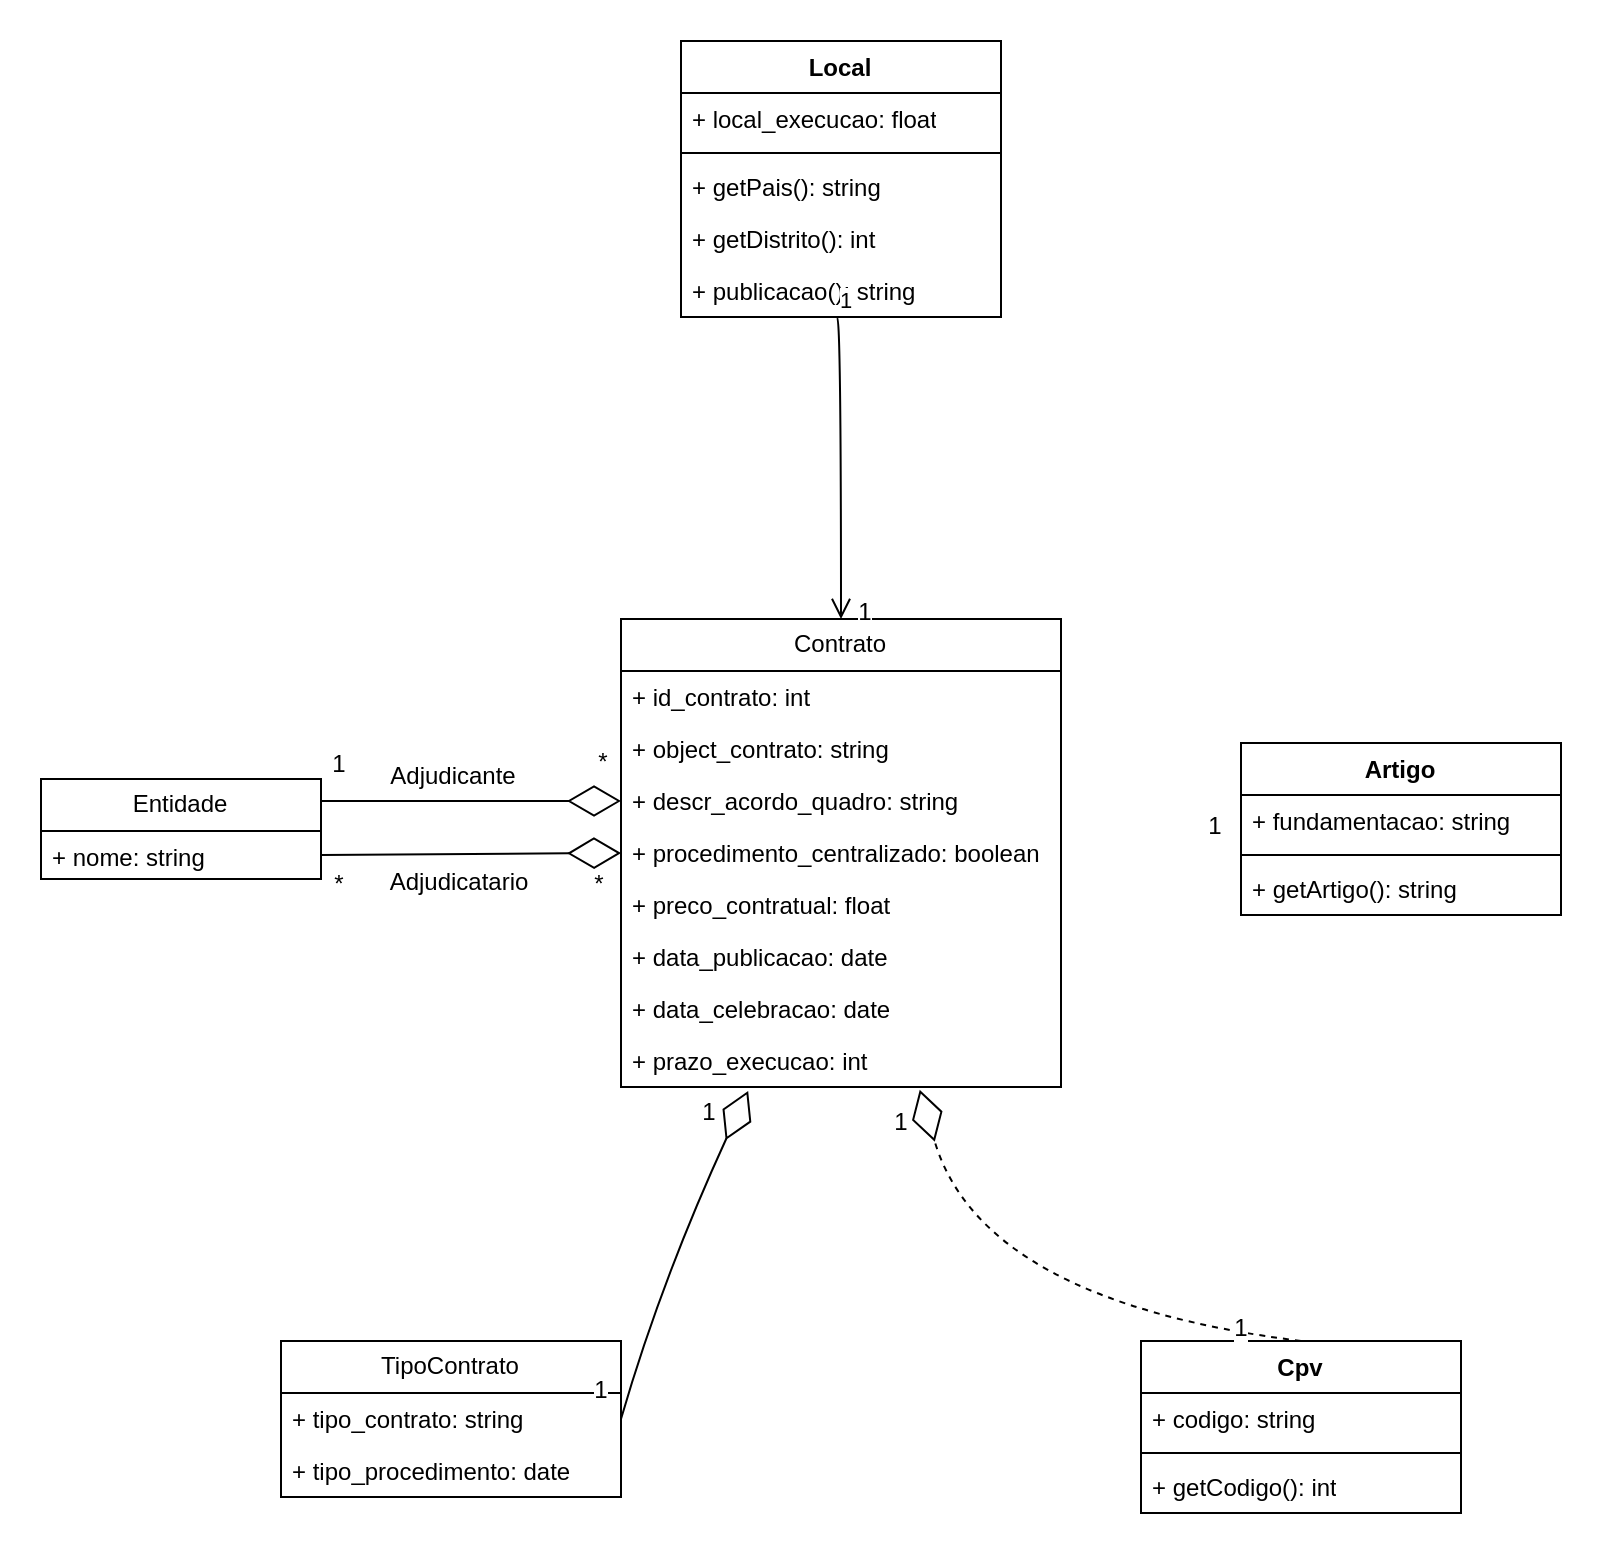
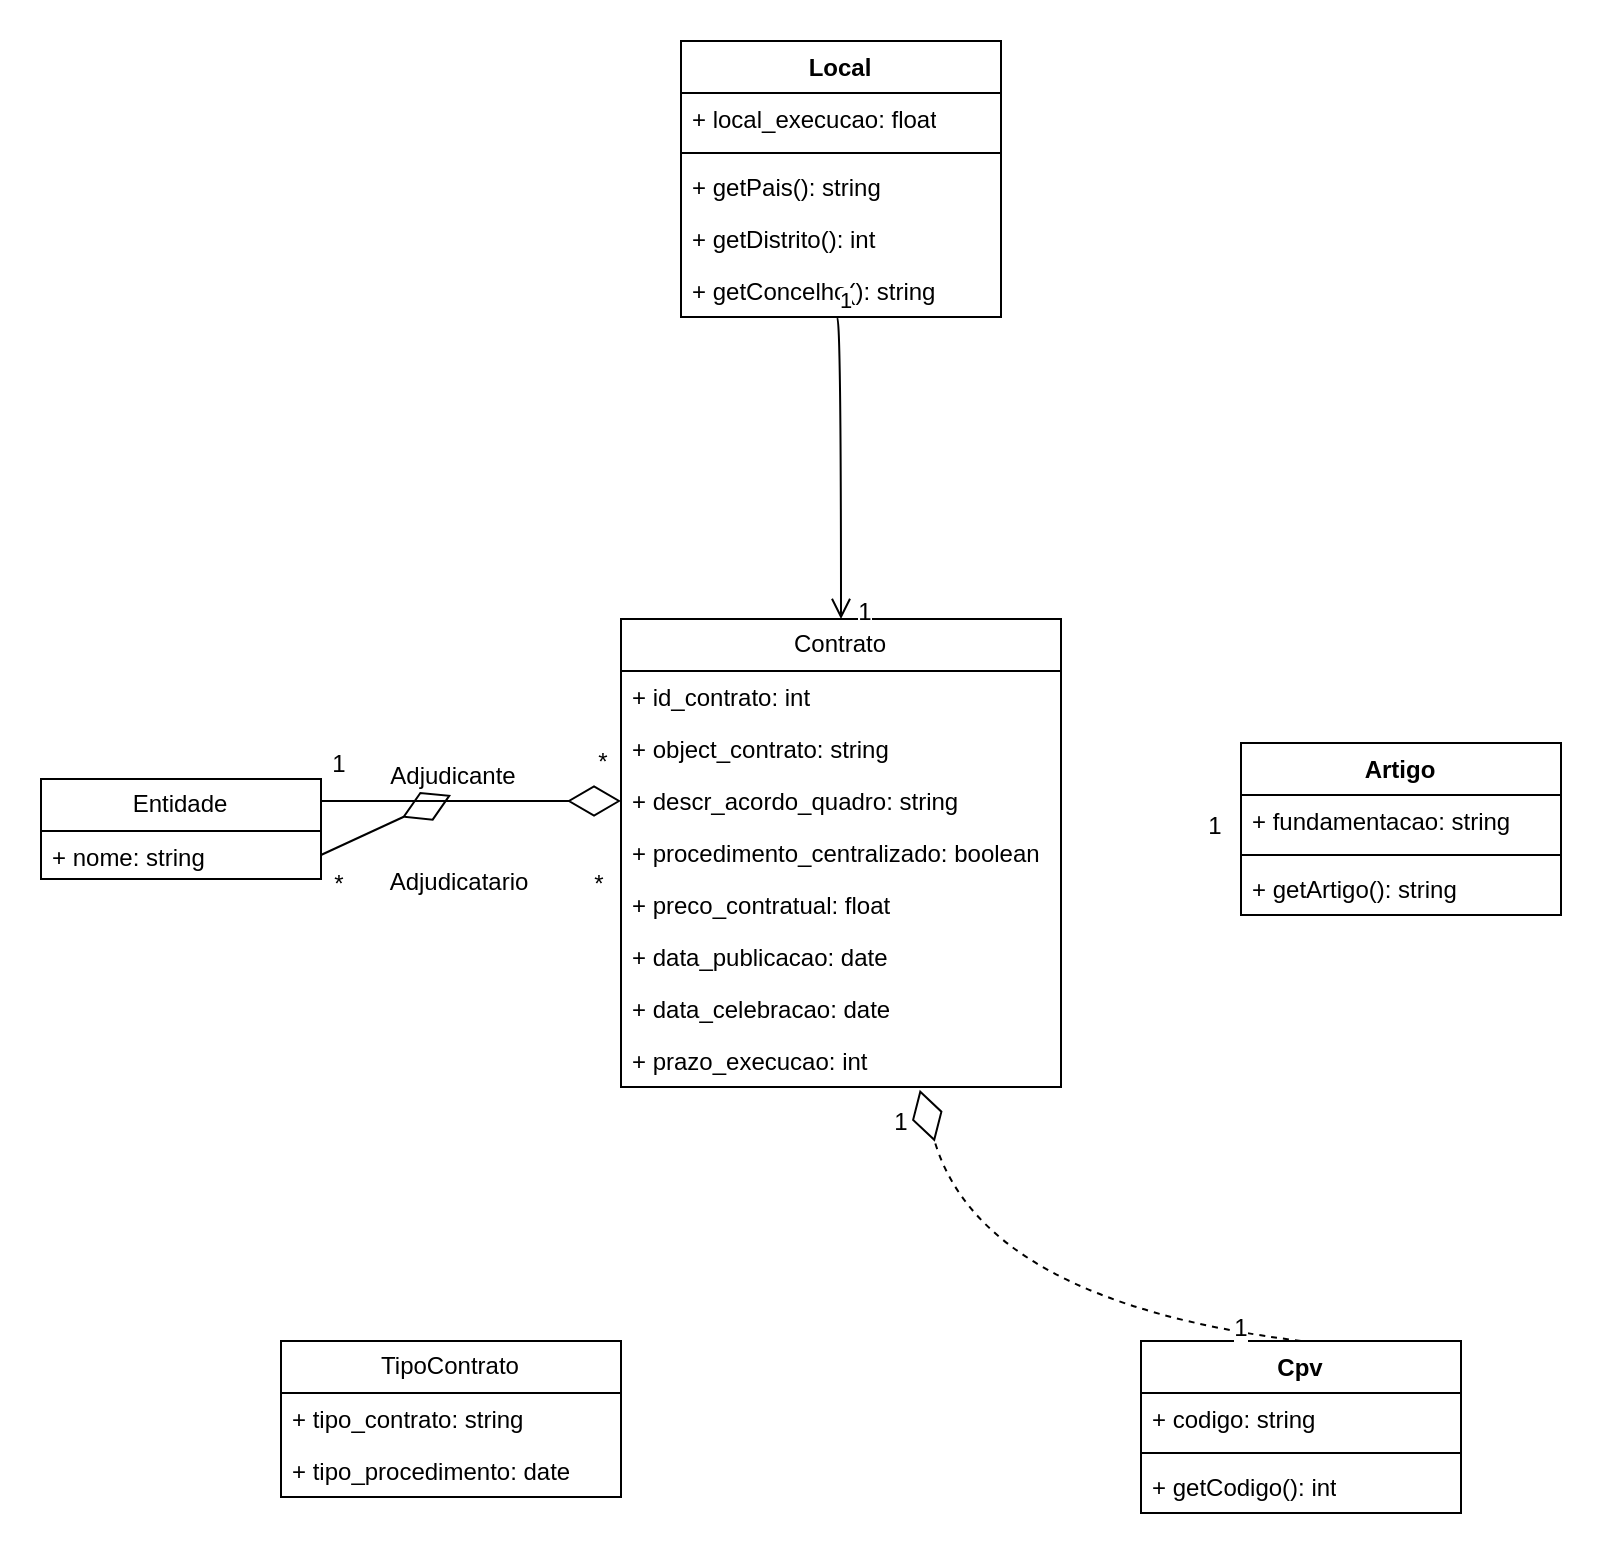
node "+ publicacao(): string": label "+ publicacao(): string" -> "+ getConcelho(): string"
edge "+ nome: string" -> "+ procedimento_centralizado: boolean": now "+ nome: string" -> "Adjudicatario"
edge "+ tipo_contrato: string" -> "+ prazo_execucao: int": removed, labels "1", "1"
